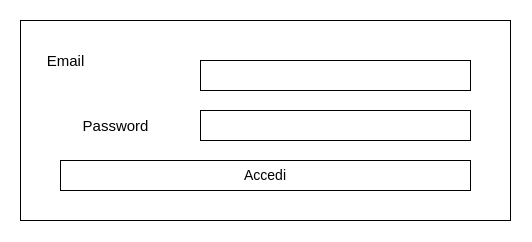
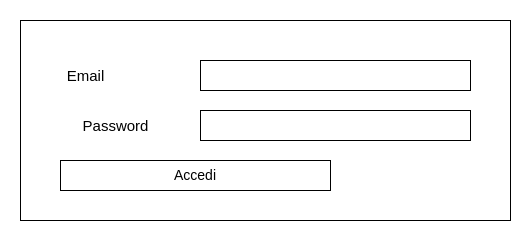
node "Email": moved (66, 61) -> (86, 76)
node "Accedi": size 410x30 -> 270x30
